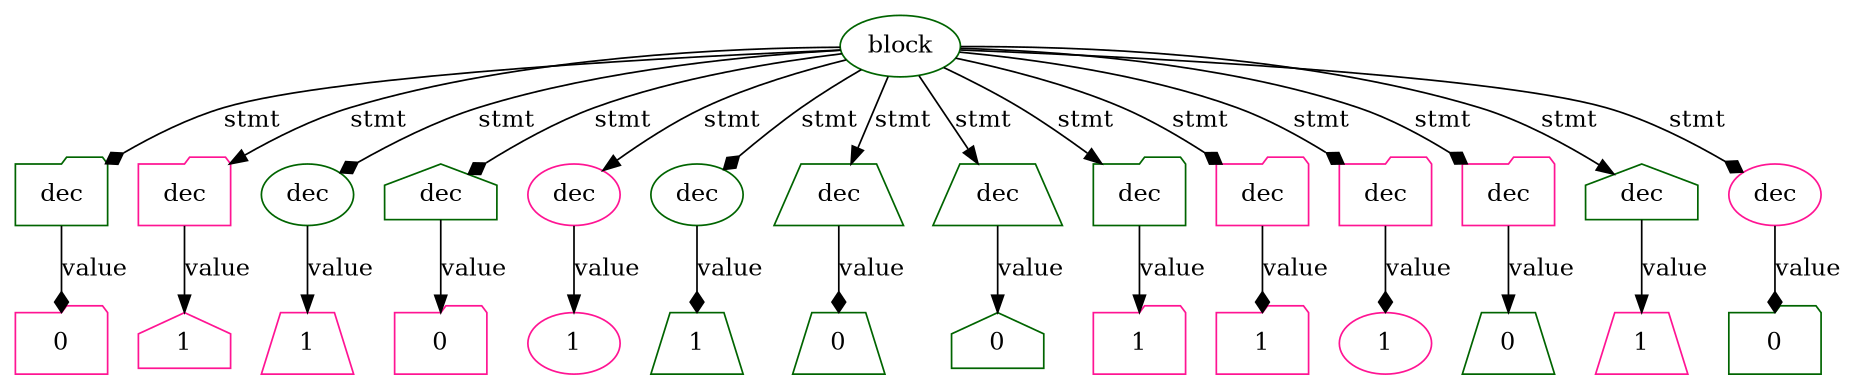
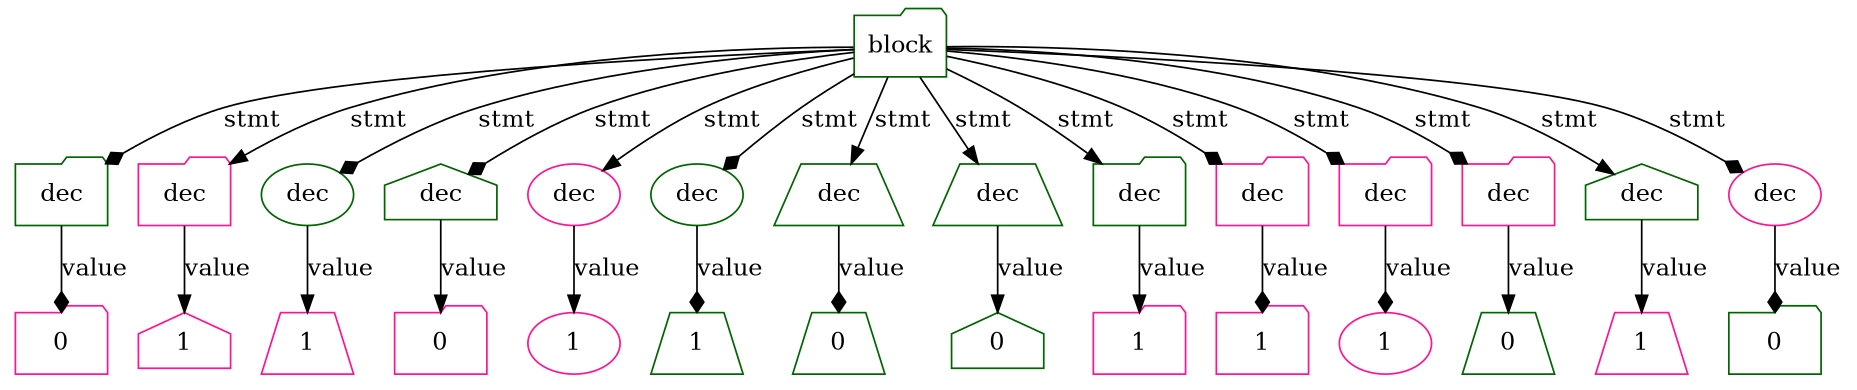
node "block": shape ellipse -> folder
